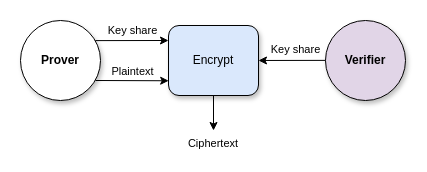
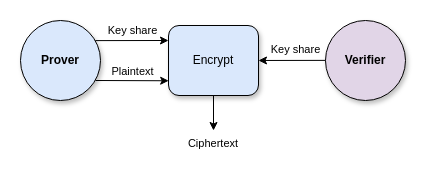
node "Prover": fillcolor #ffffff -> #dae8fc
